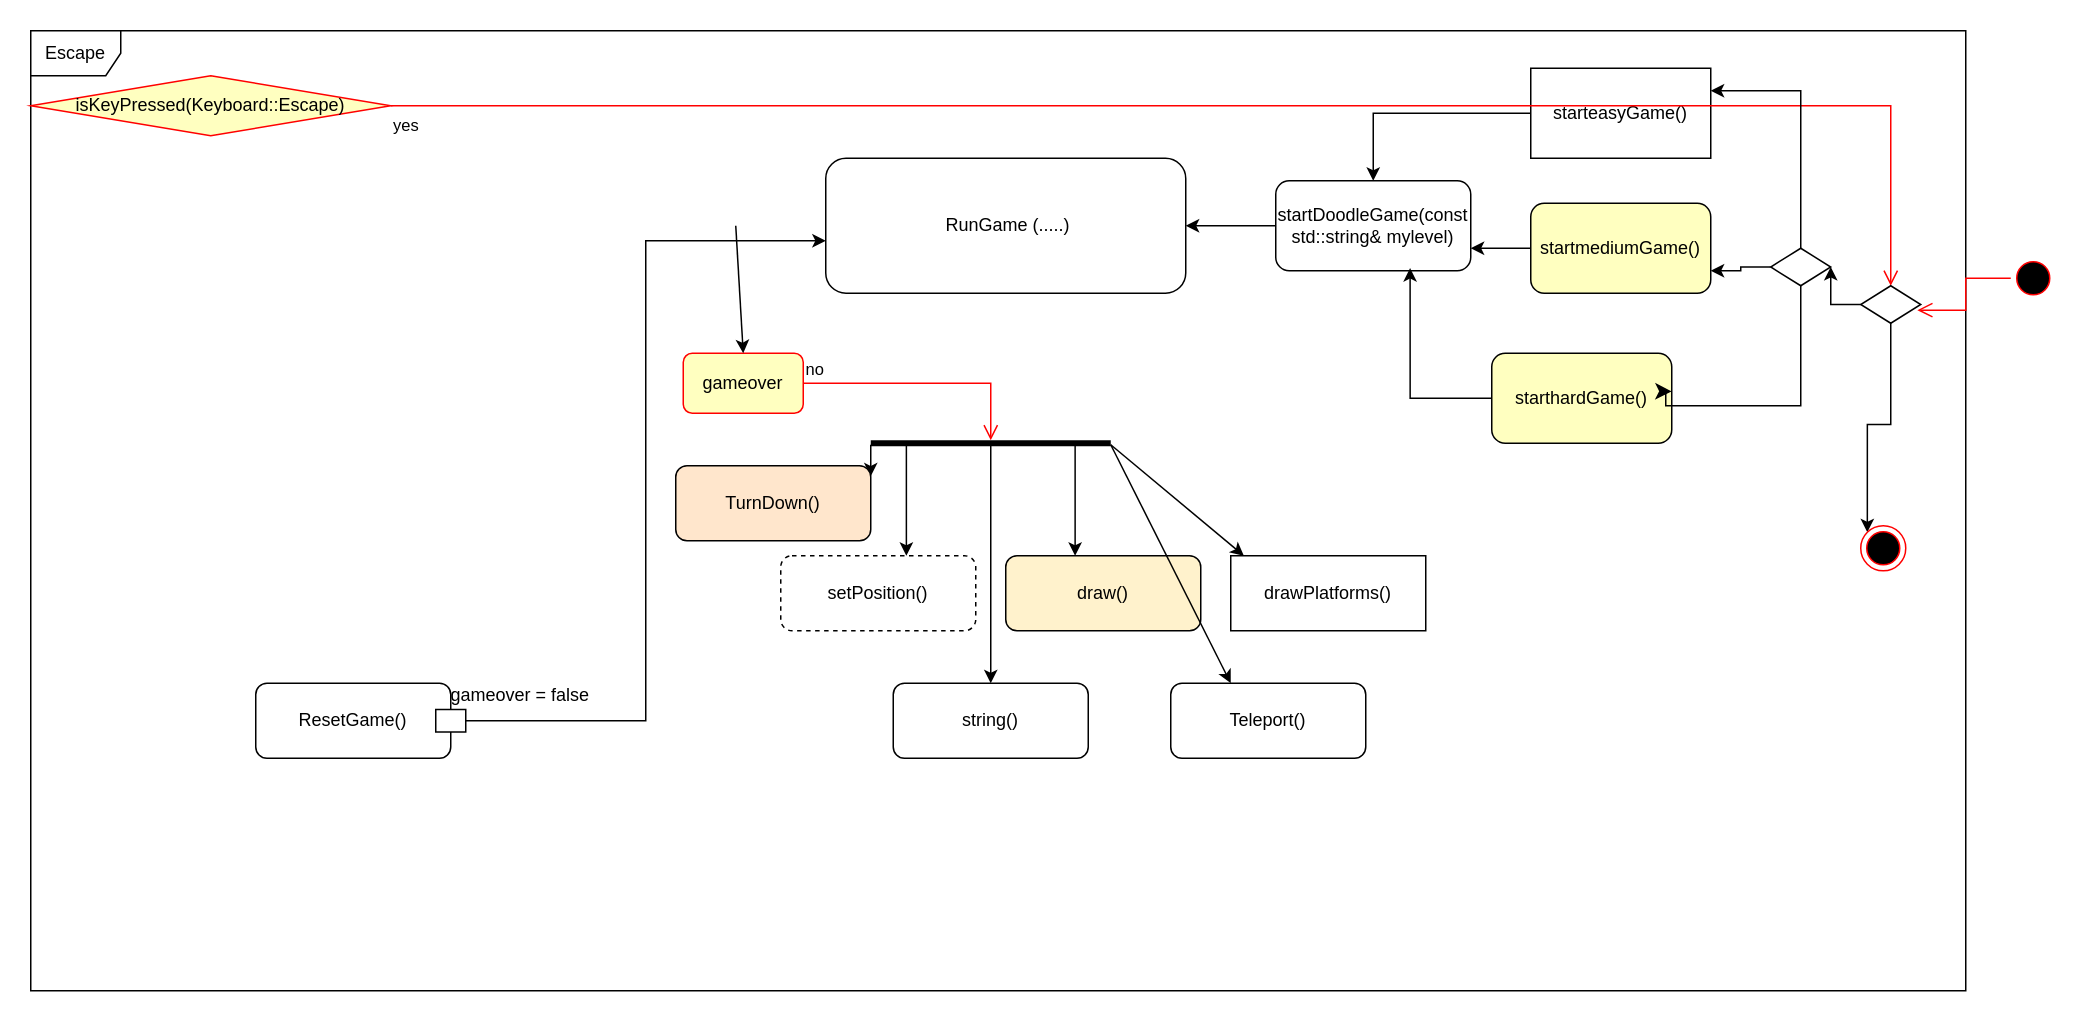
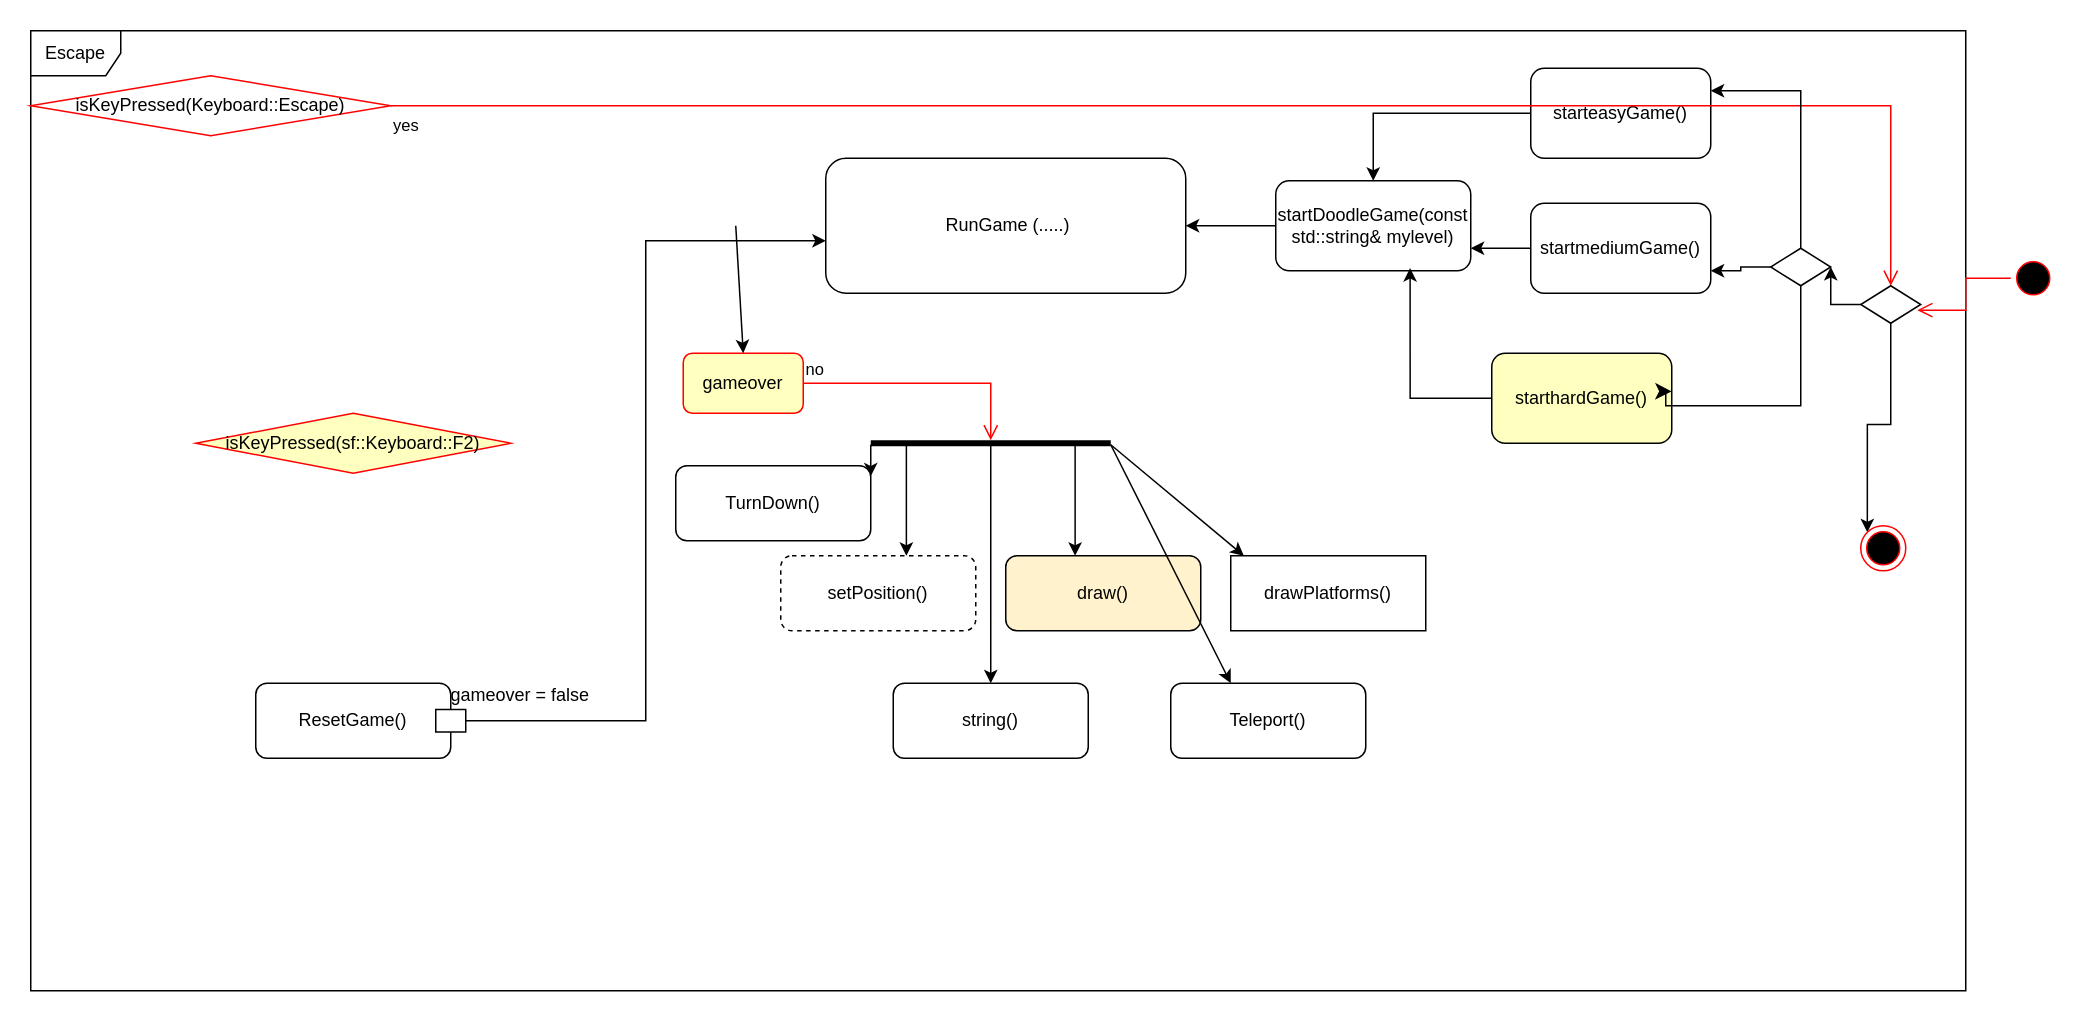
node "isKeyPressed(Keyboard::Escape)": fillcolor #ffffc0 -> #ffffff
node "starteasyGame()": shape rectangle -> rounded rectangle
node "startmediumGame()": fillcolor #ffffc0 -> #ffffff
node "isKeyPressed(sf::Keyboard::F2)": added
node "TurnDown()": fillcolor #ffe6cc -> #ffffff
